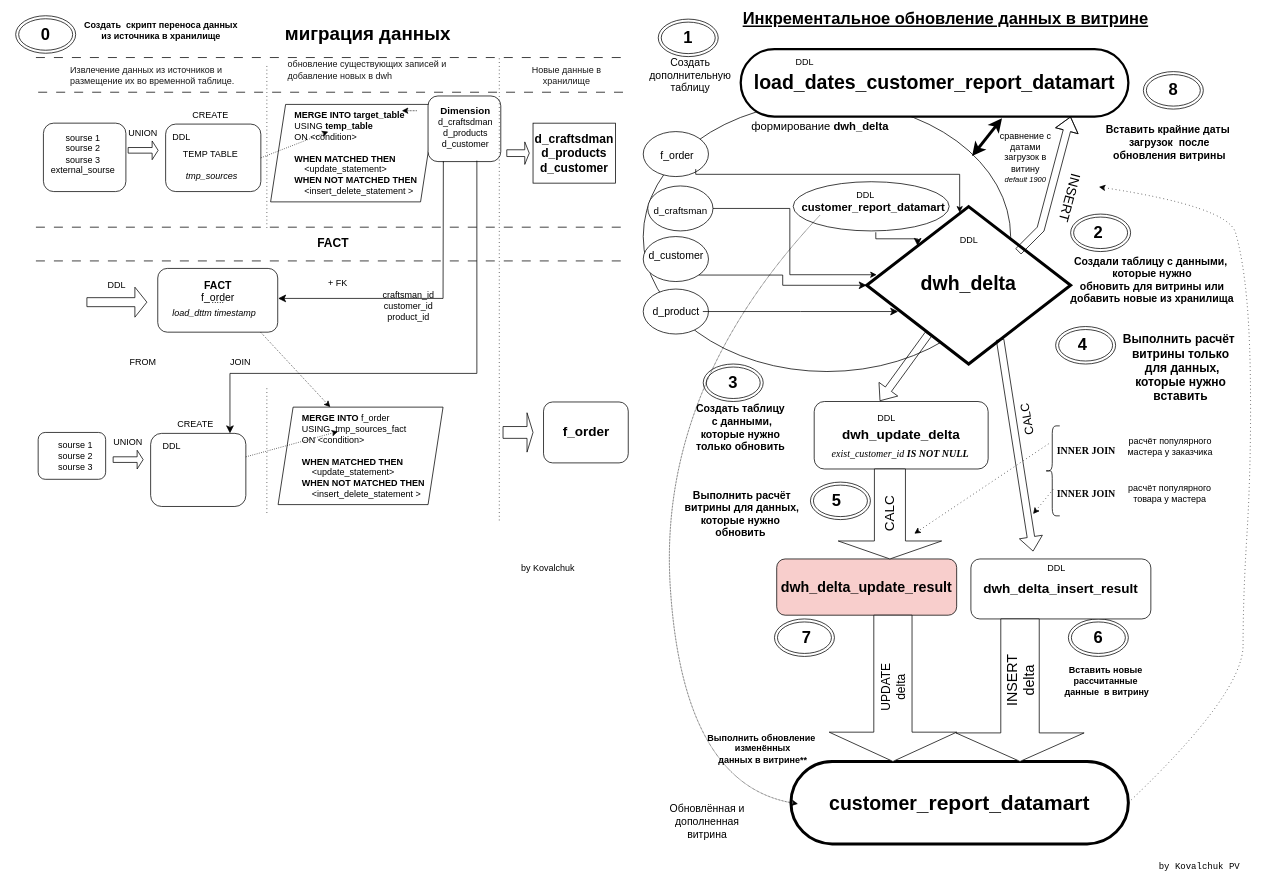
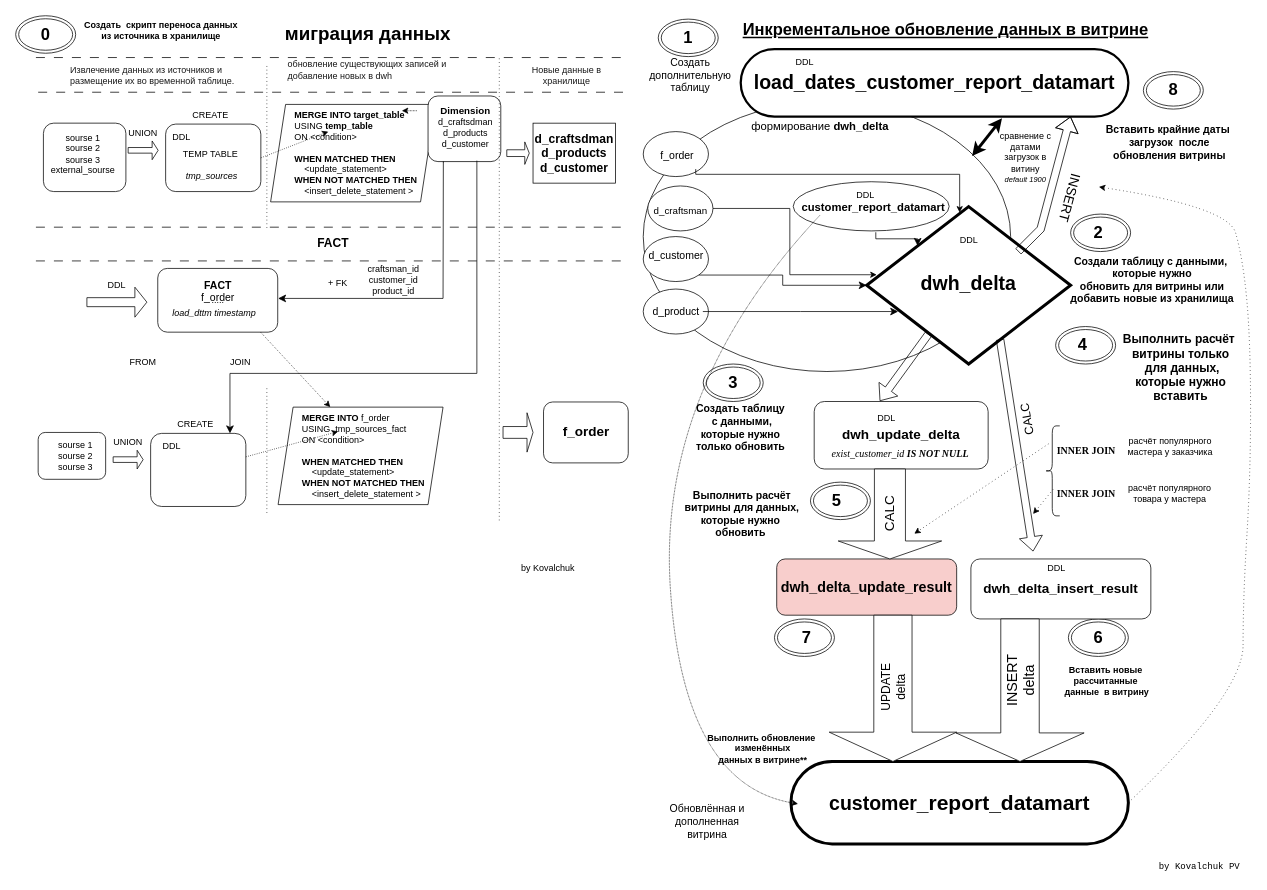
node "Инкрементальное обновление данных в витрине": moved (946, 19) -> (946, 30)
node "craftsman_id customer_id product_id": moved (408, 306) -> (393, 280)
